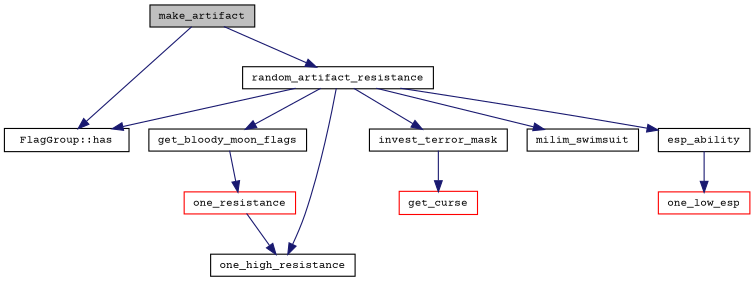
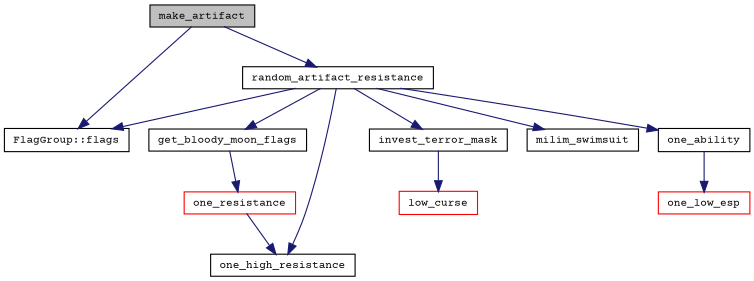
node "FlagGroup::has": label "FlagGroup::has" -> "FlagGroup::flags"
node "esp_ability": label "esp_ability" -> "one_ability"
node "get_curse": label "get_curse" -> "low_curse"
